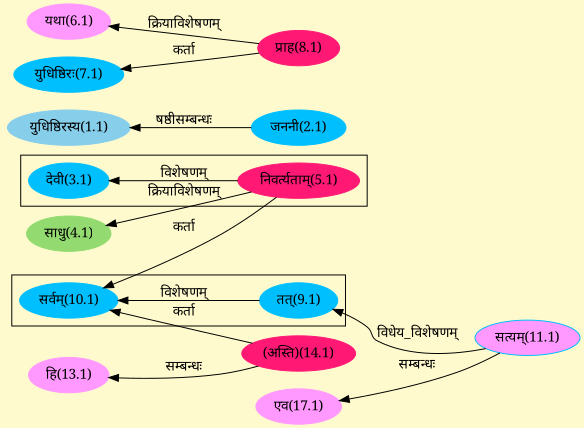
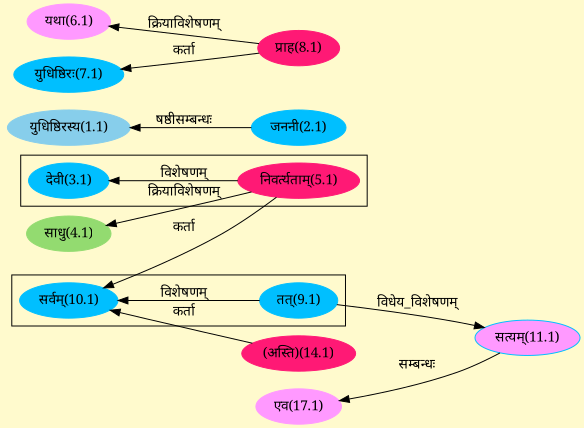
edge "सत्यम्(11.1)" -> "तत्(9.1)": reversed
node "हि(13.1)": removed
